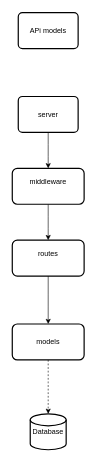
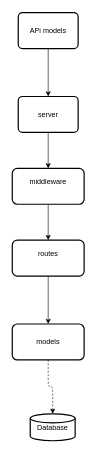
edge "APi models" -> "server": added
node "Database": size 36x36 -> 45x27
